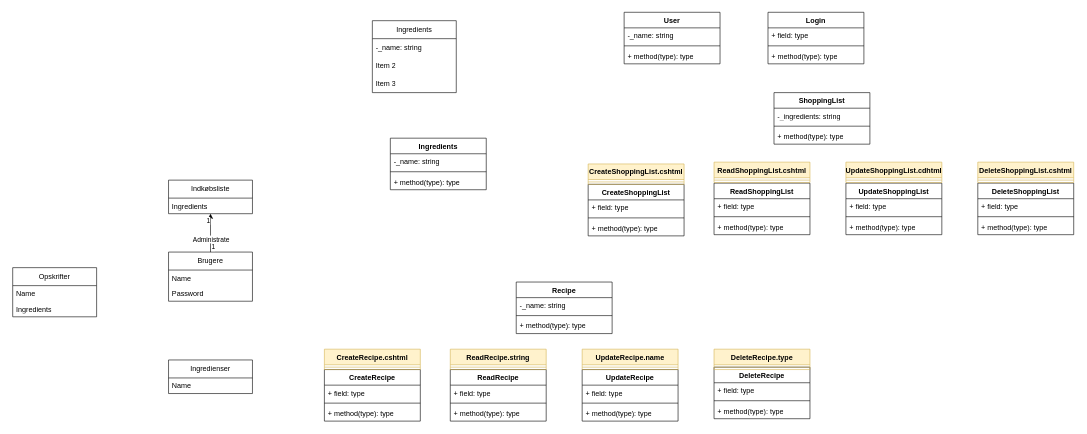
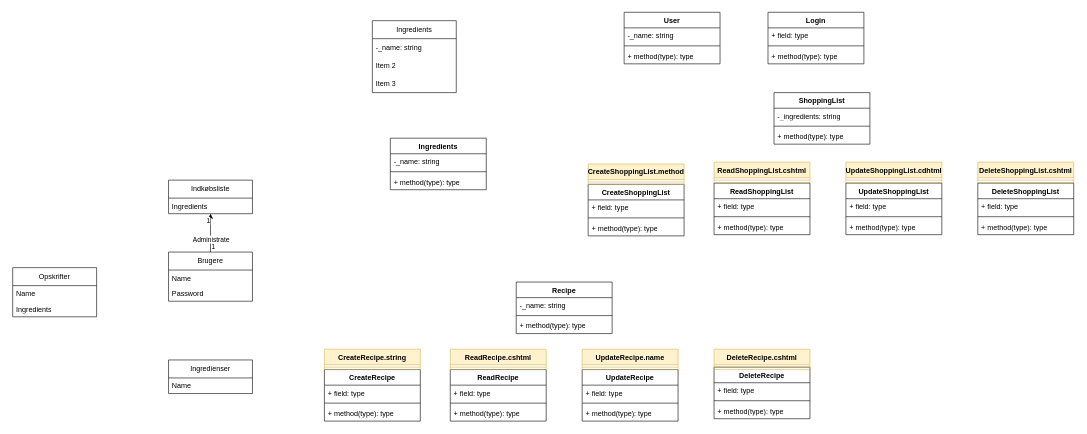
node "CreateShoppingList.cshtml": label "CreateShoppingList.cshtml" -> "CreateShoppingList.method"
node "CreateRecipe.cshtml": label "CreateRecipe.cshtml" -> "CreateRecipe.string"
node "ReadRecipe.string": label "ReadRecipe.string" -> "ReadRecipe.cshtml"
node "DeleteRecipe.type": label "DeleteRecipe.type" -> "DeleteRecipe.cshtml"
